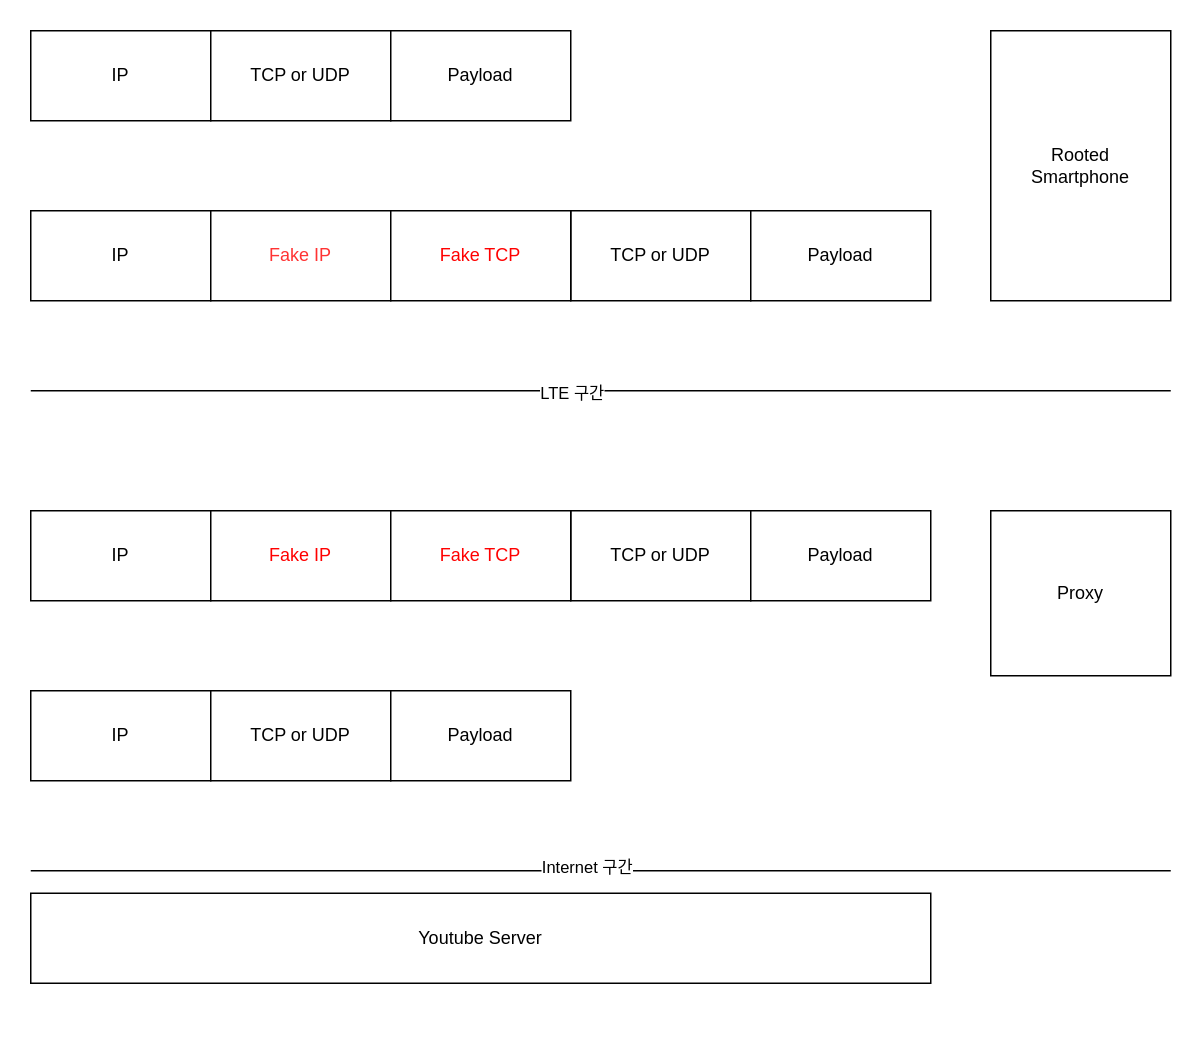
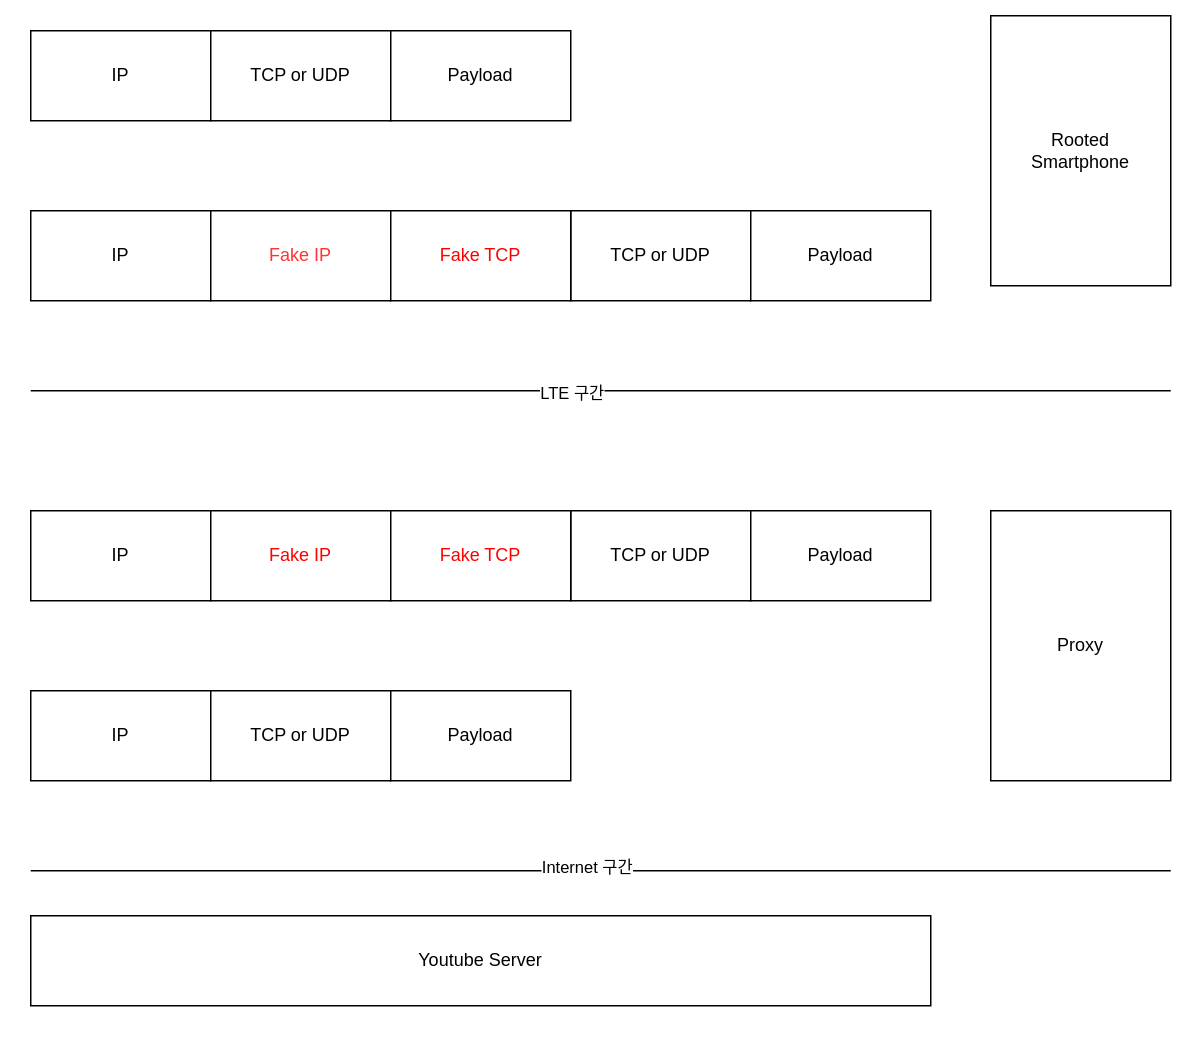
node "Rooted Smartphone": moved (1081, 166) -> (1081, 151)
node "Proxy": size 180x165 -> 180x270
node "Youtube Server": moved (481, 938) -> (481, 961)
